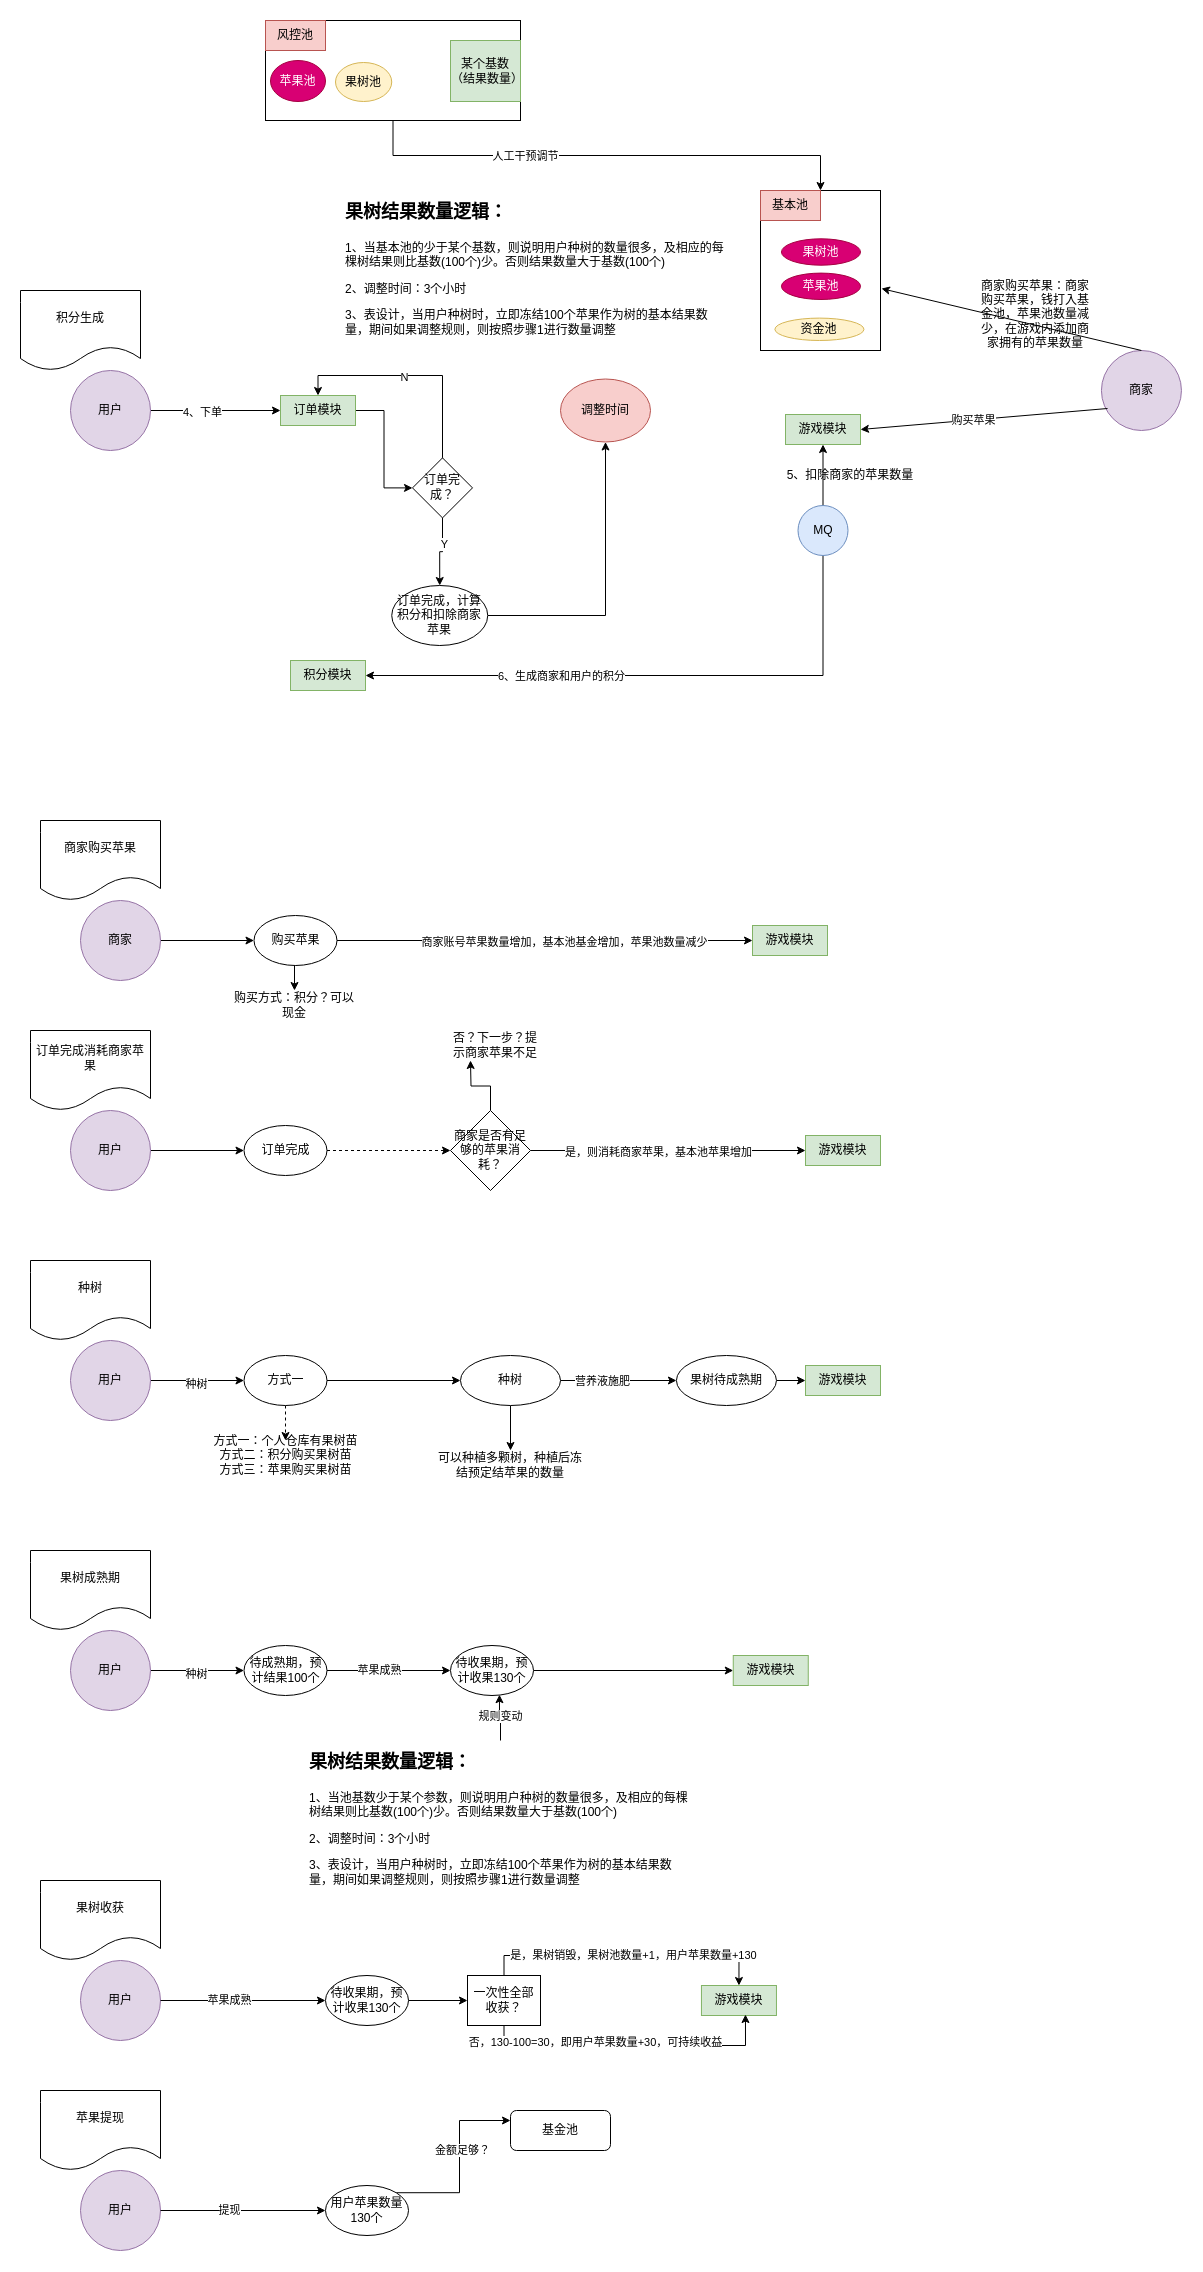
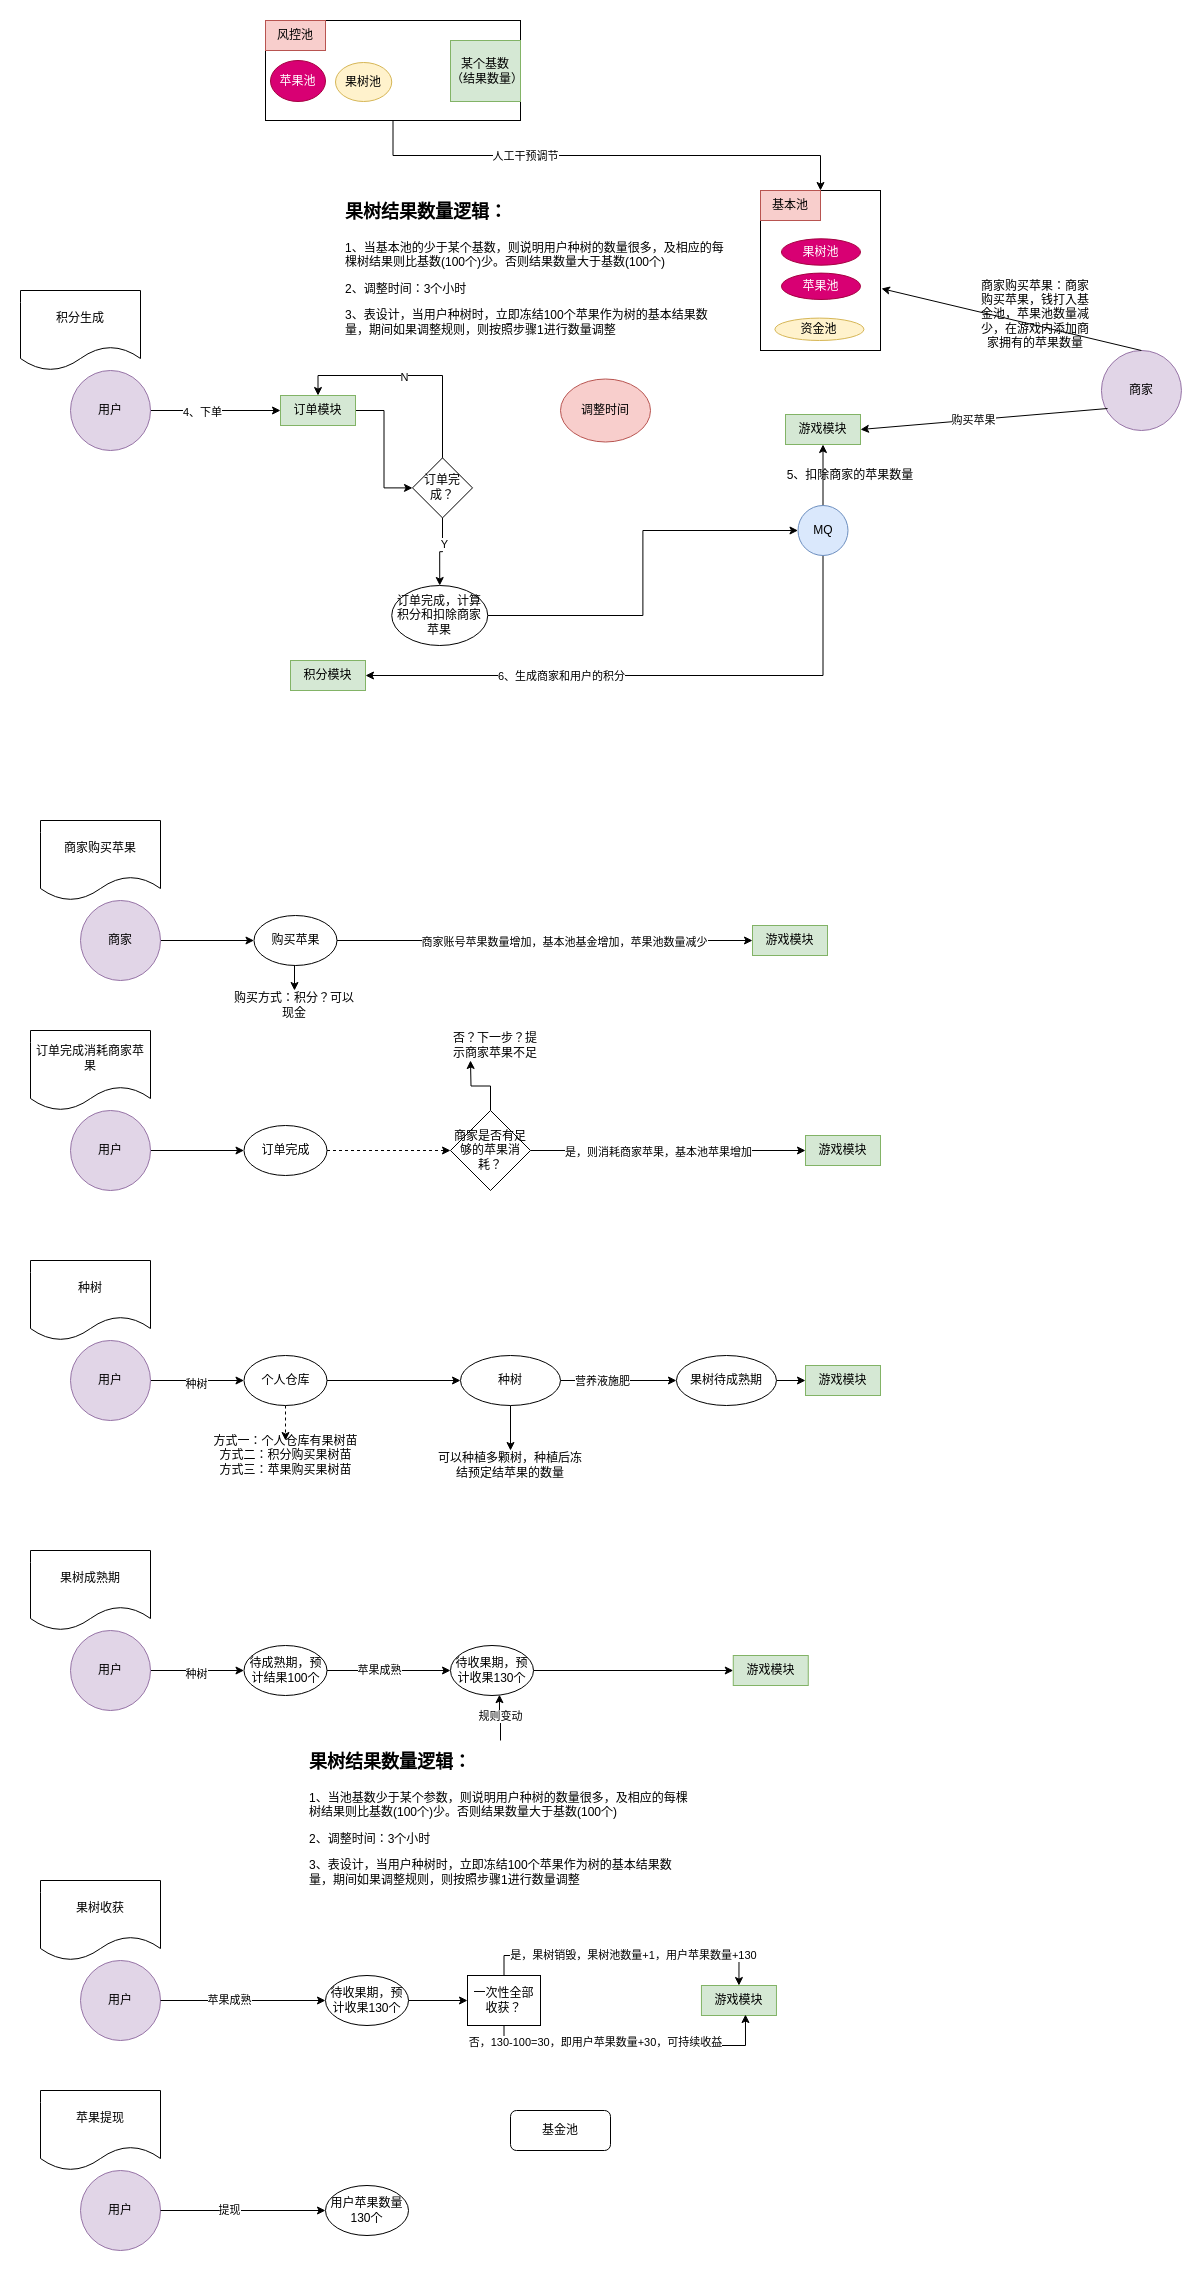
edge "订单完成，计算积分和扣除商家苹果" -> "调整时间": now "订单完成，计算积分和扣除商家苹果" -> "MQ"
node "方式一": label "方式一" -> "个人仓库"
edge "用户苹果数量130个" -> "基金池": removed, label "金额足够？"
